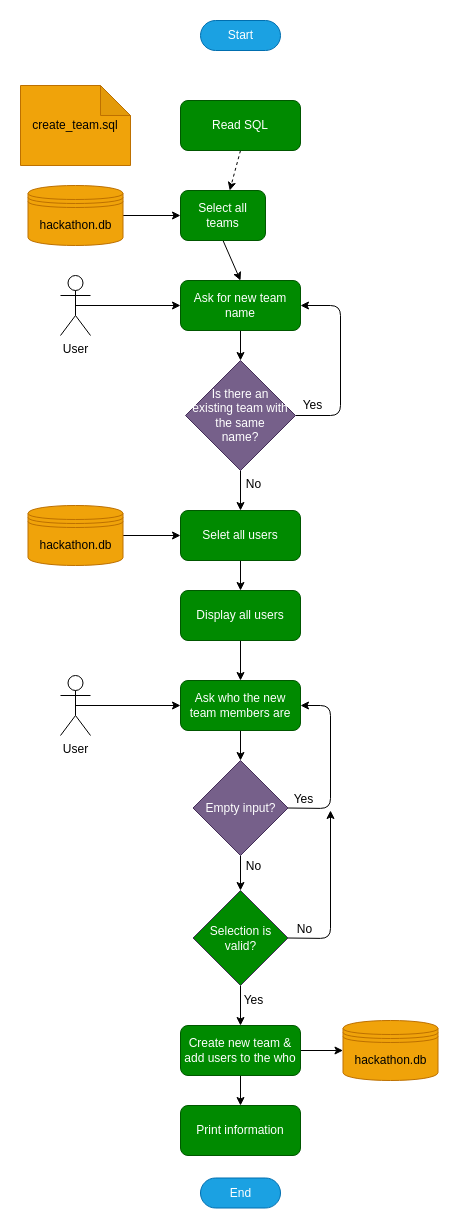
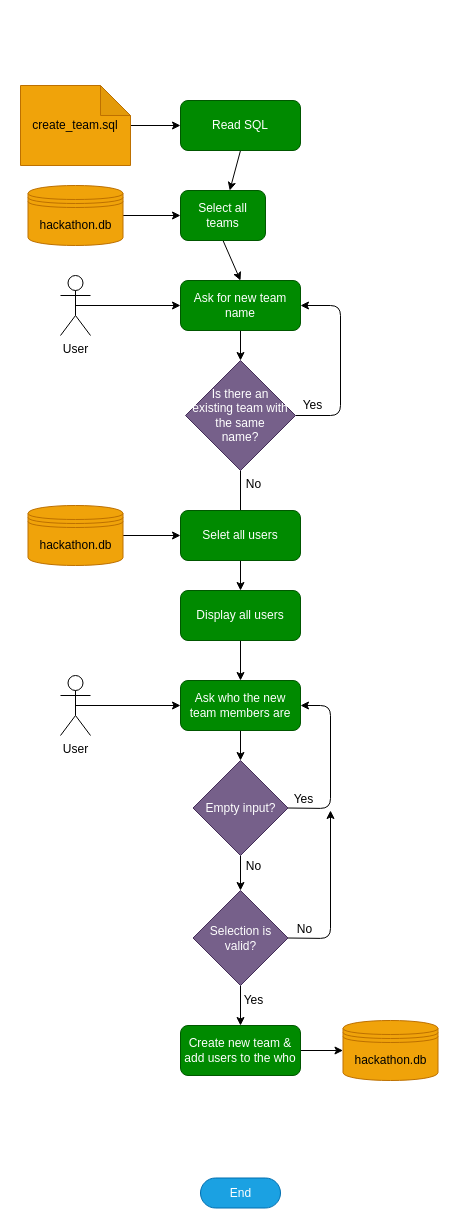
node "Start": removed
edge "create_team.sql" -> "Read SQL": added
edge "Read SQL" -> "Select all teams": style dashed -> solid
edge "Is there an existing team with the same name?" -> "Selet all users": arrowhead classic -> none
node "Selection is valid?": fillcolor #008a00 -> #76608a
edge "Create new team & add users to the who" -> "Print information": removed
node "Print information": removed
